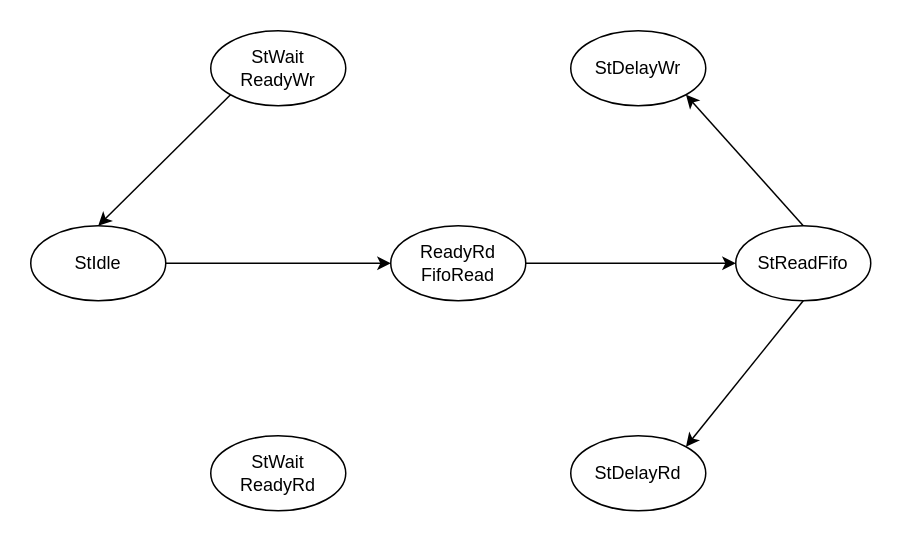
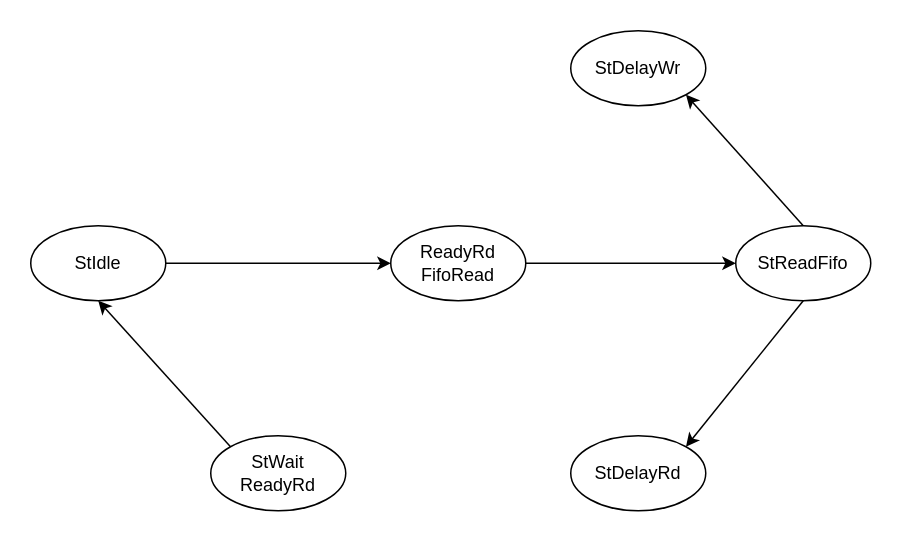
node "StWait ReadyWr": removed
edge "StWait ReadyWr" -> "StIdle": removed
edge "StWait ReadyRd" -> "StIdle": added
